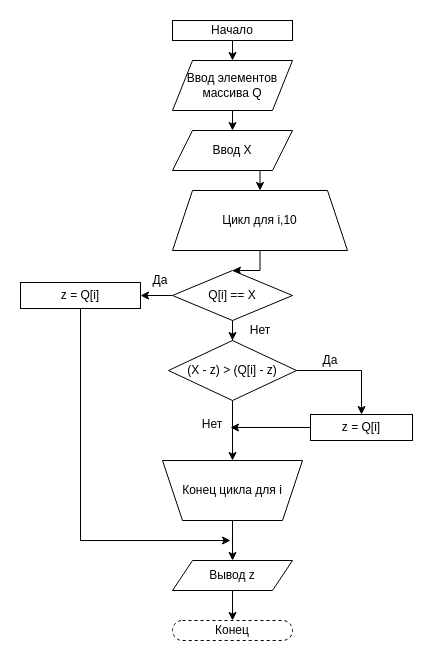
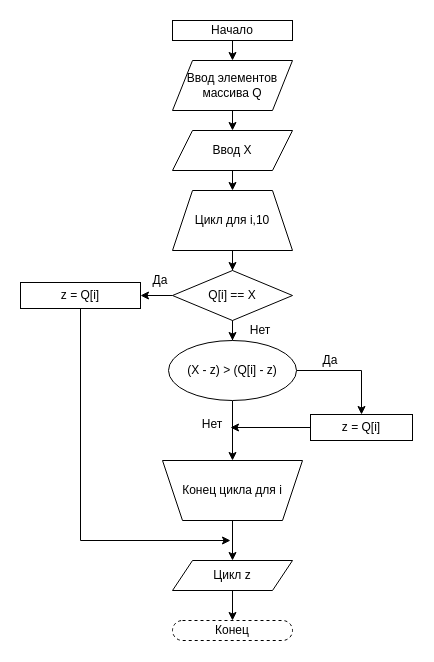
node "Цикл для i,10": size 175x60 -> 120x60
node "(X - z) > (Q[i] - z)": shape diamond -> ellipse
node "Вывод z": label "Вывод z" -> "Цикл z"
